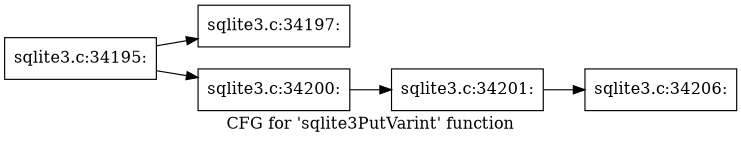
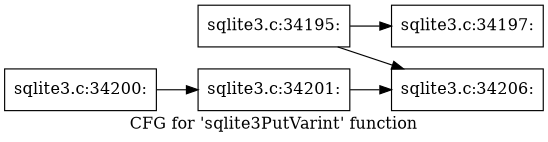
edge "sqlite3.c:34195:" -> "sqlite3.c:34200:": now "sqlite3.c:34195:" -> "sqlite3.c:34206:"
